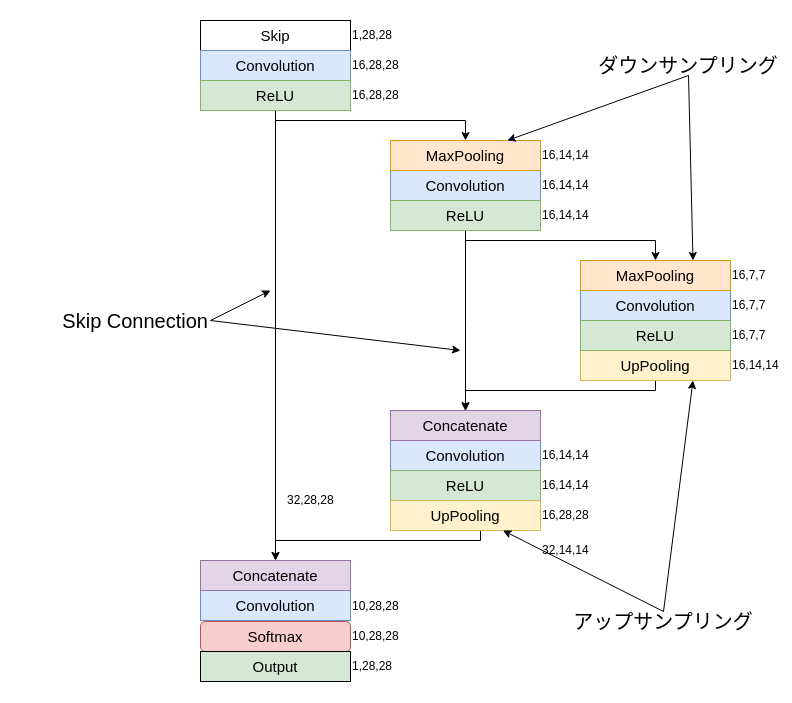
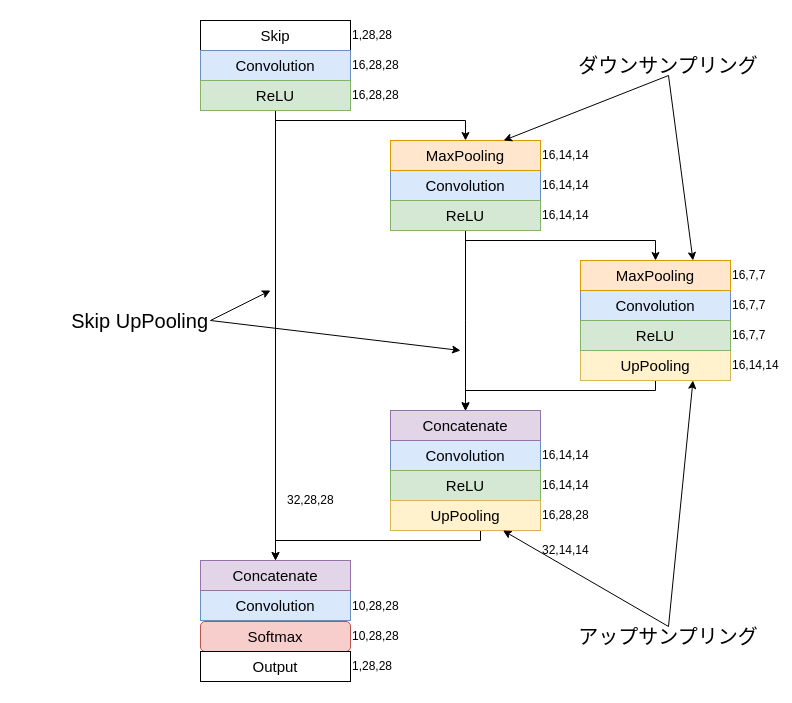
node "ダウンサンプリング": moved (689, 66) -> (669, 66)
node "Skip Connection": label "Skip Connection" -> "Skip UpPooling"
node "アップサンプリング": moved (664, 622) -> (669, 637)
node "Output": fillcolor #d5e8d4 -> #ffffff
